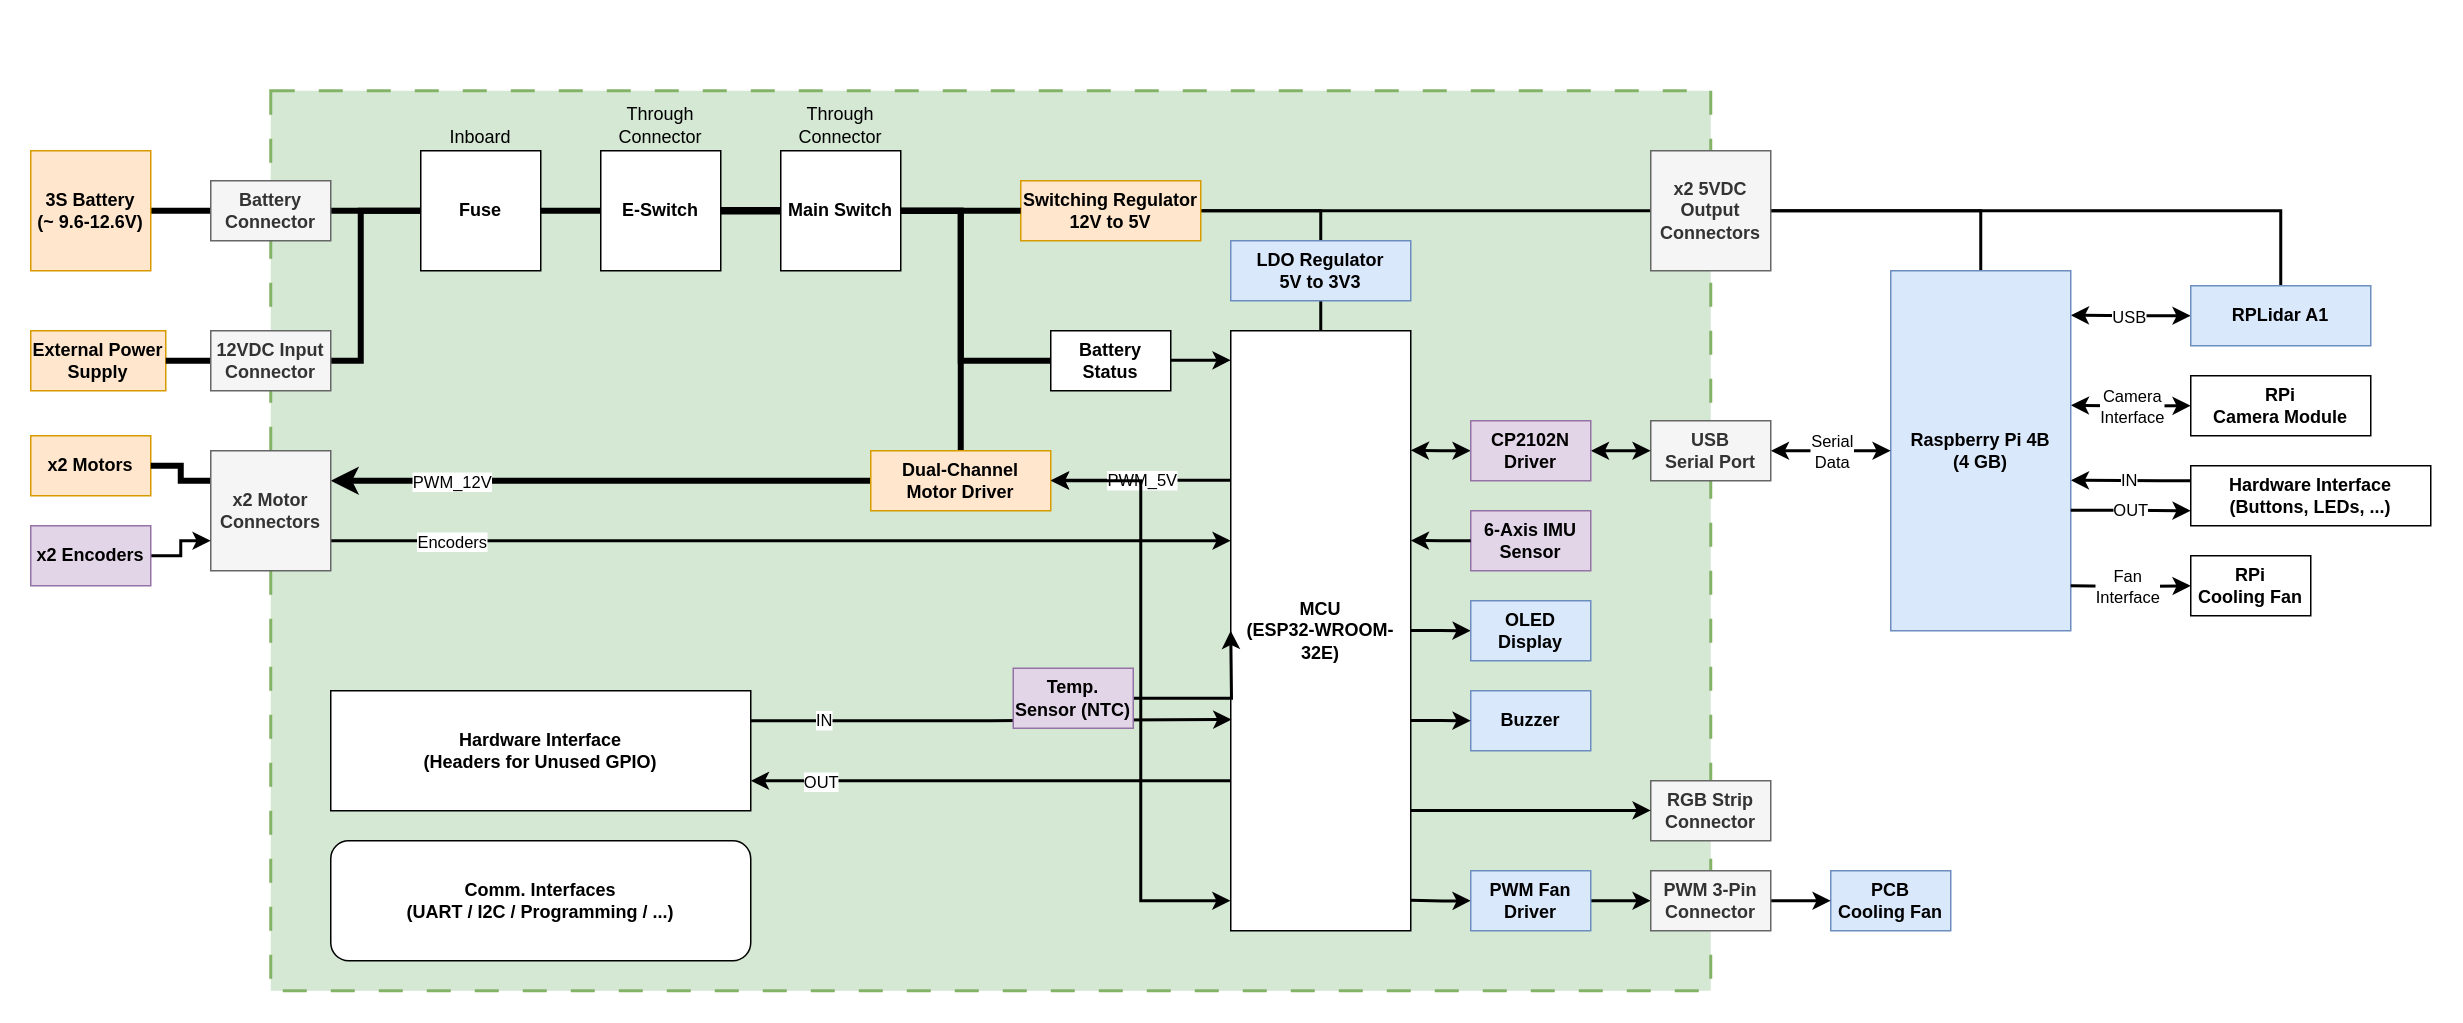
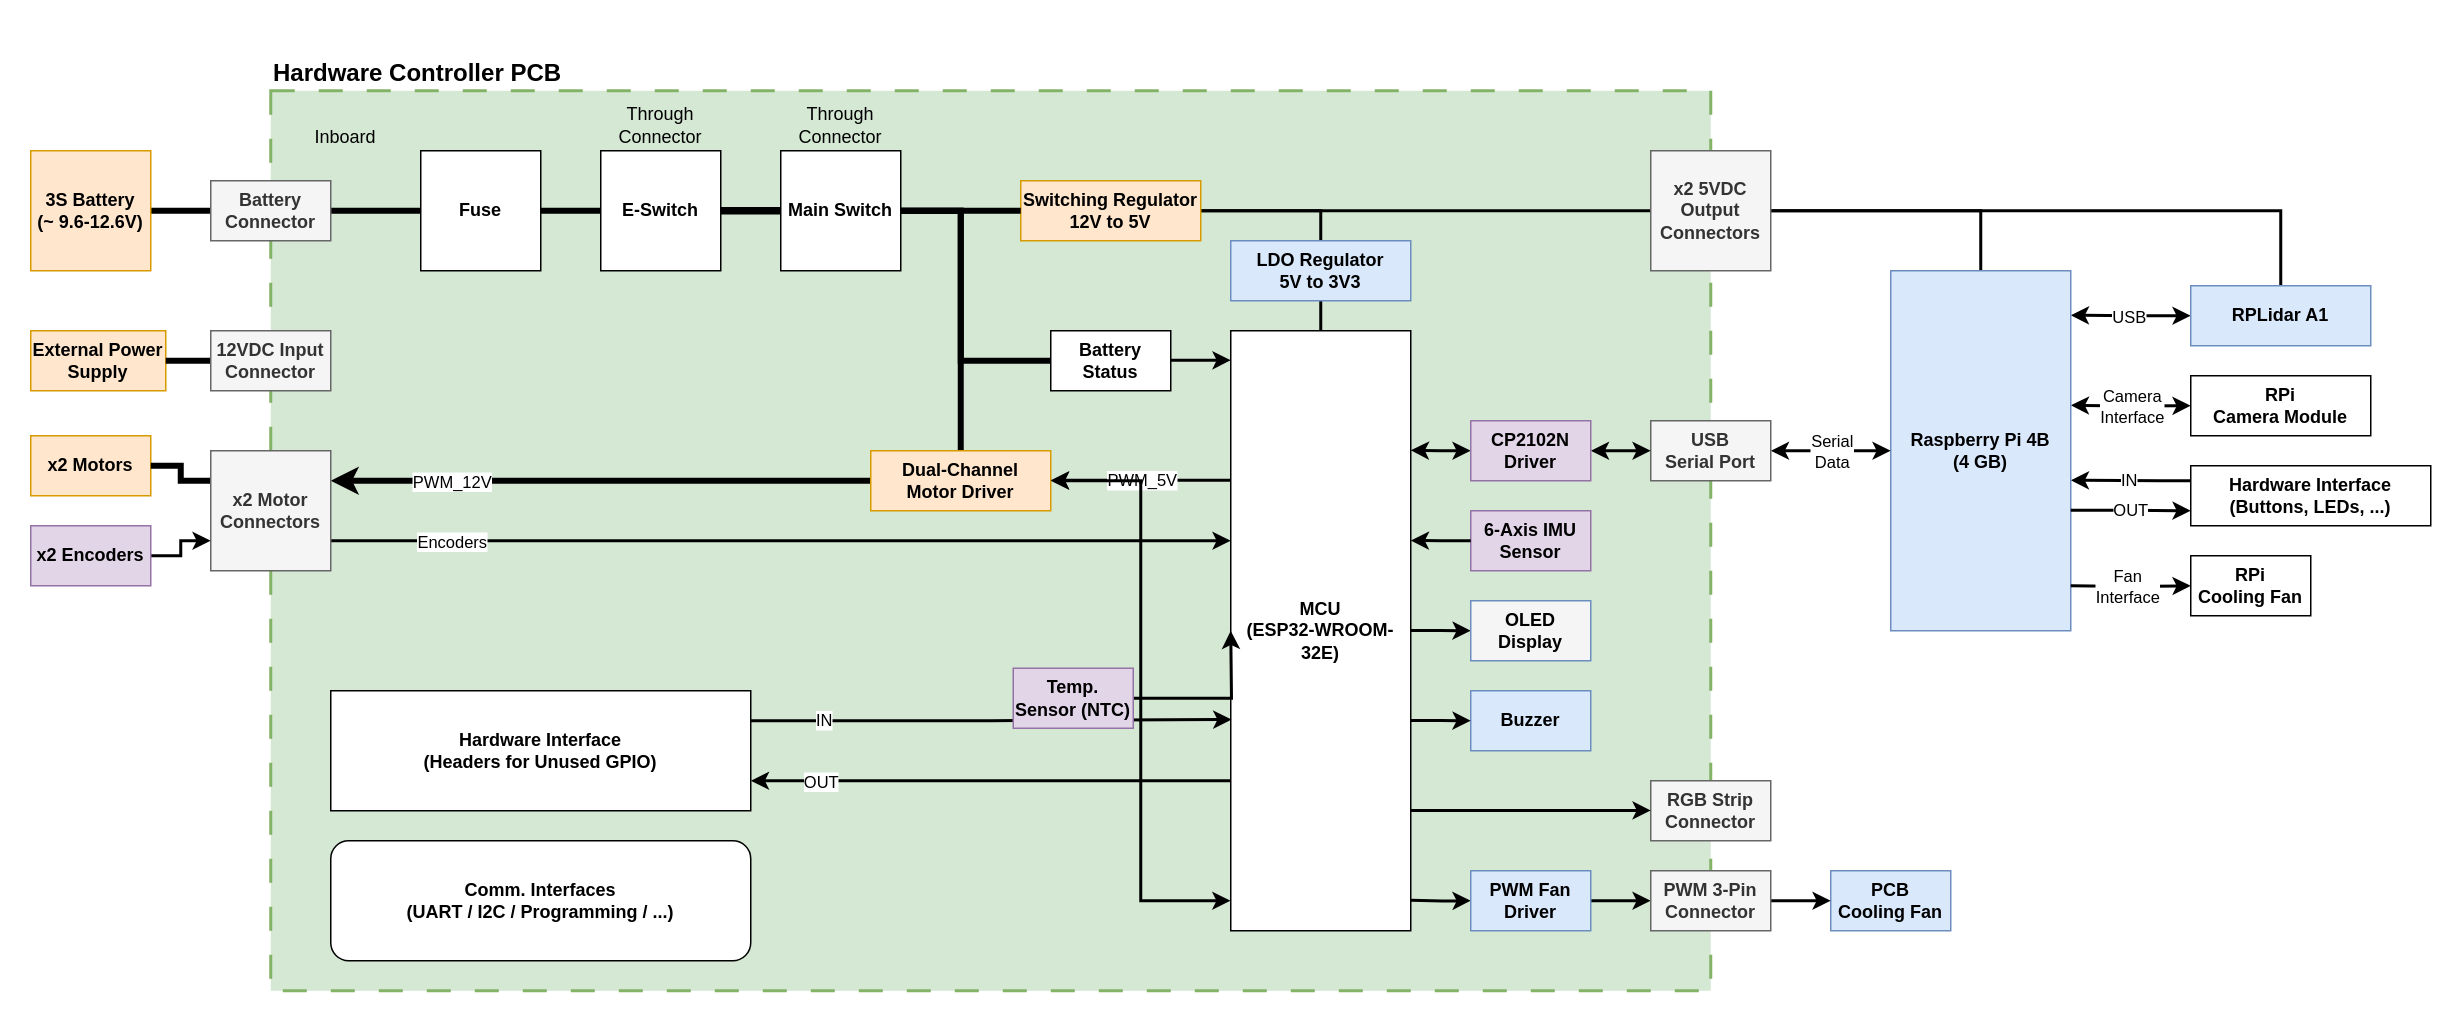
node "Hardware Controller PCB": added
node "Inboard": moved (481, 128) -> (346, 128)
edge "Fuse" -- "12VDC Input Connector": removed
node "OLED Display": fillcolor #dae8fc -> #f5f5f5
